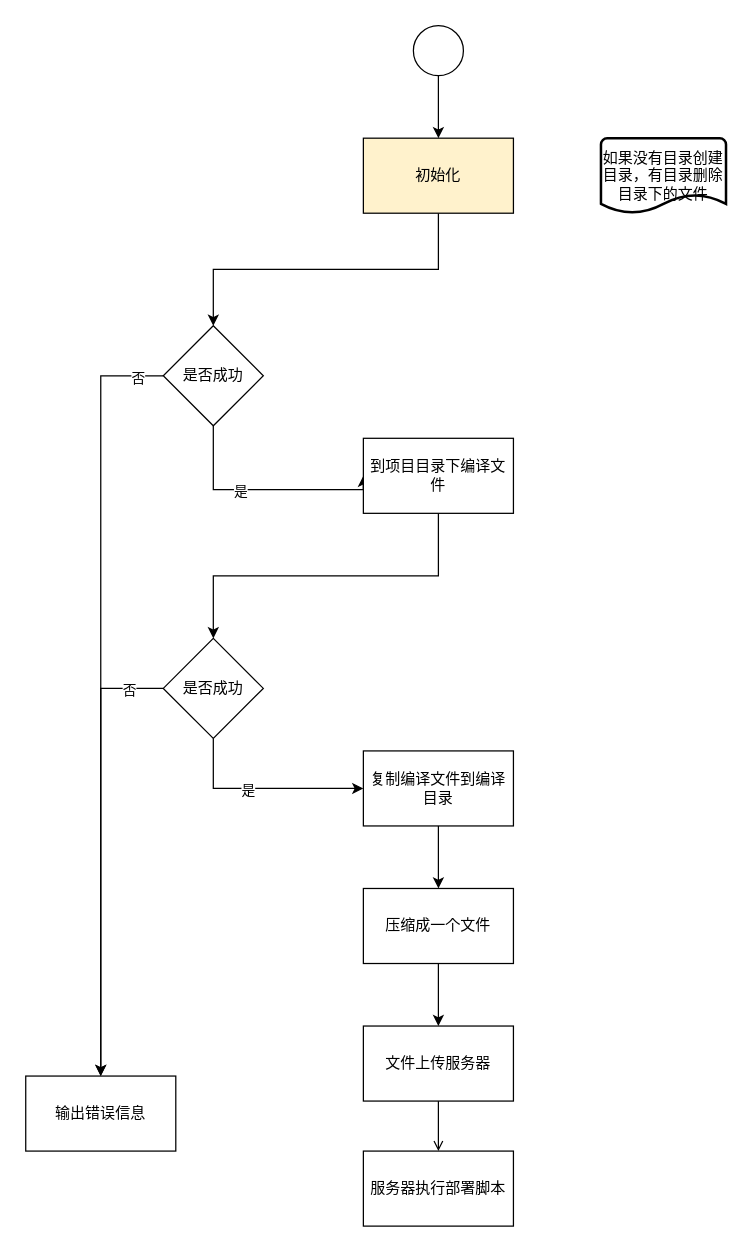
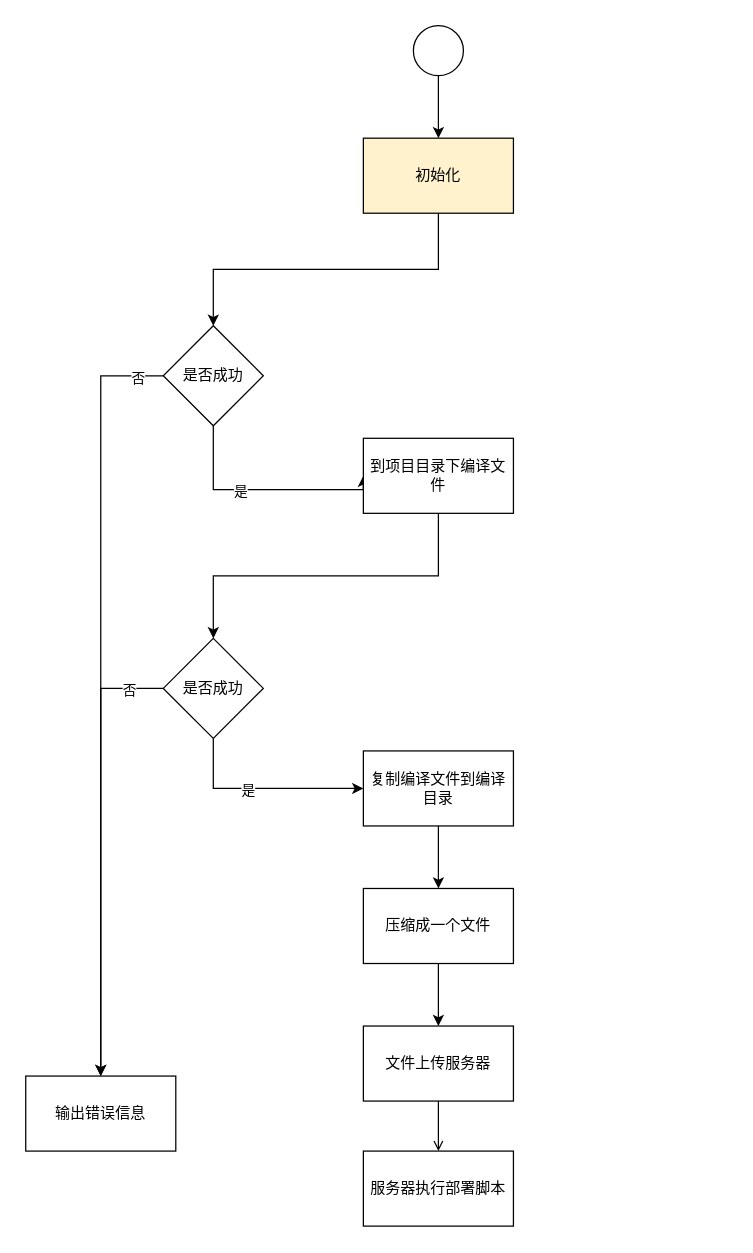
node "如果没有目录创建目录，有目录删除目录下的文件": removed
